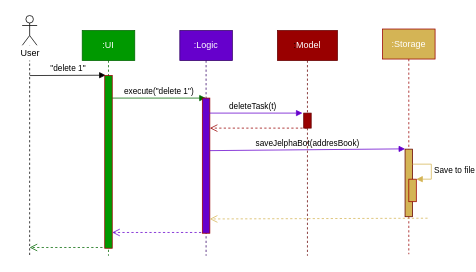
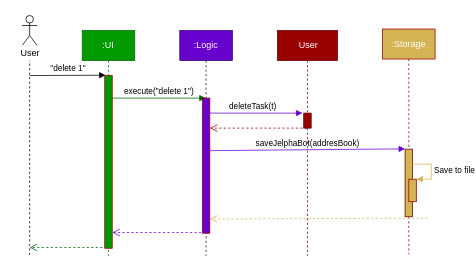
node ":Model": label ":Model" -> ":User"
